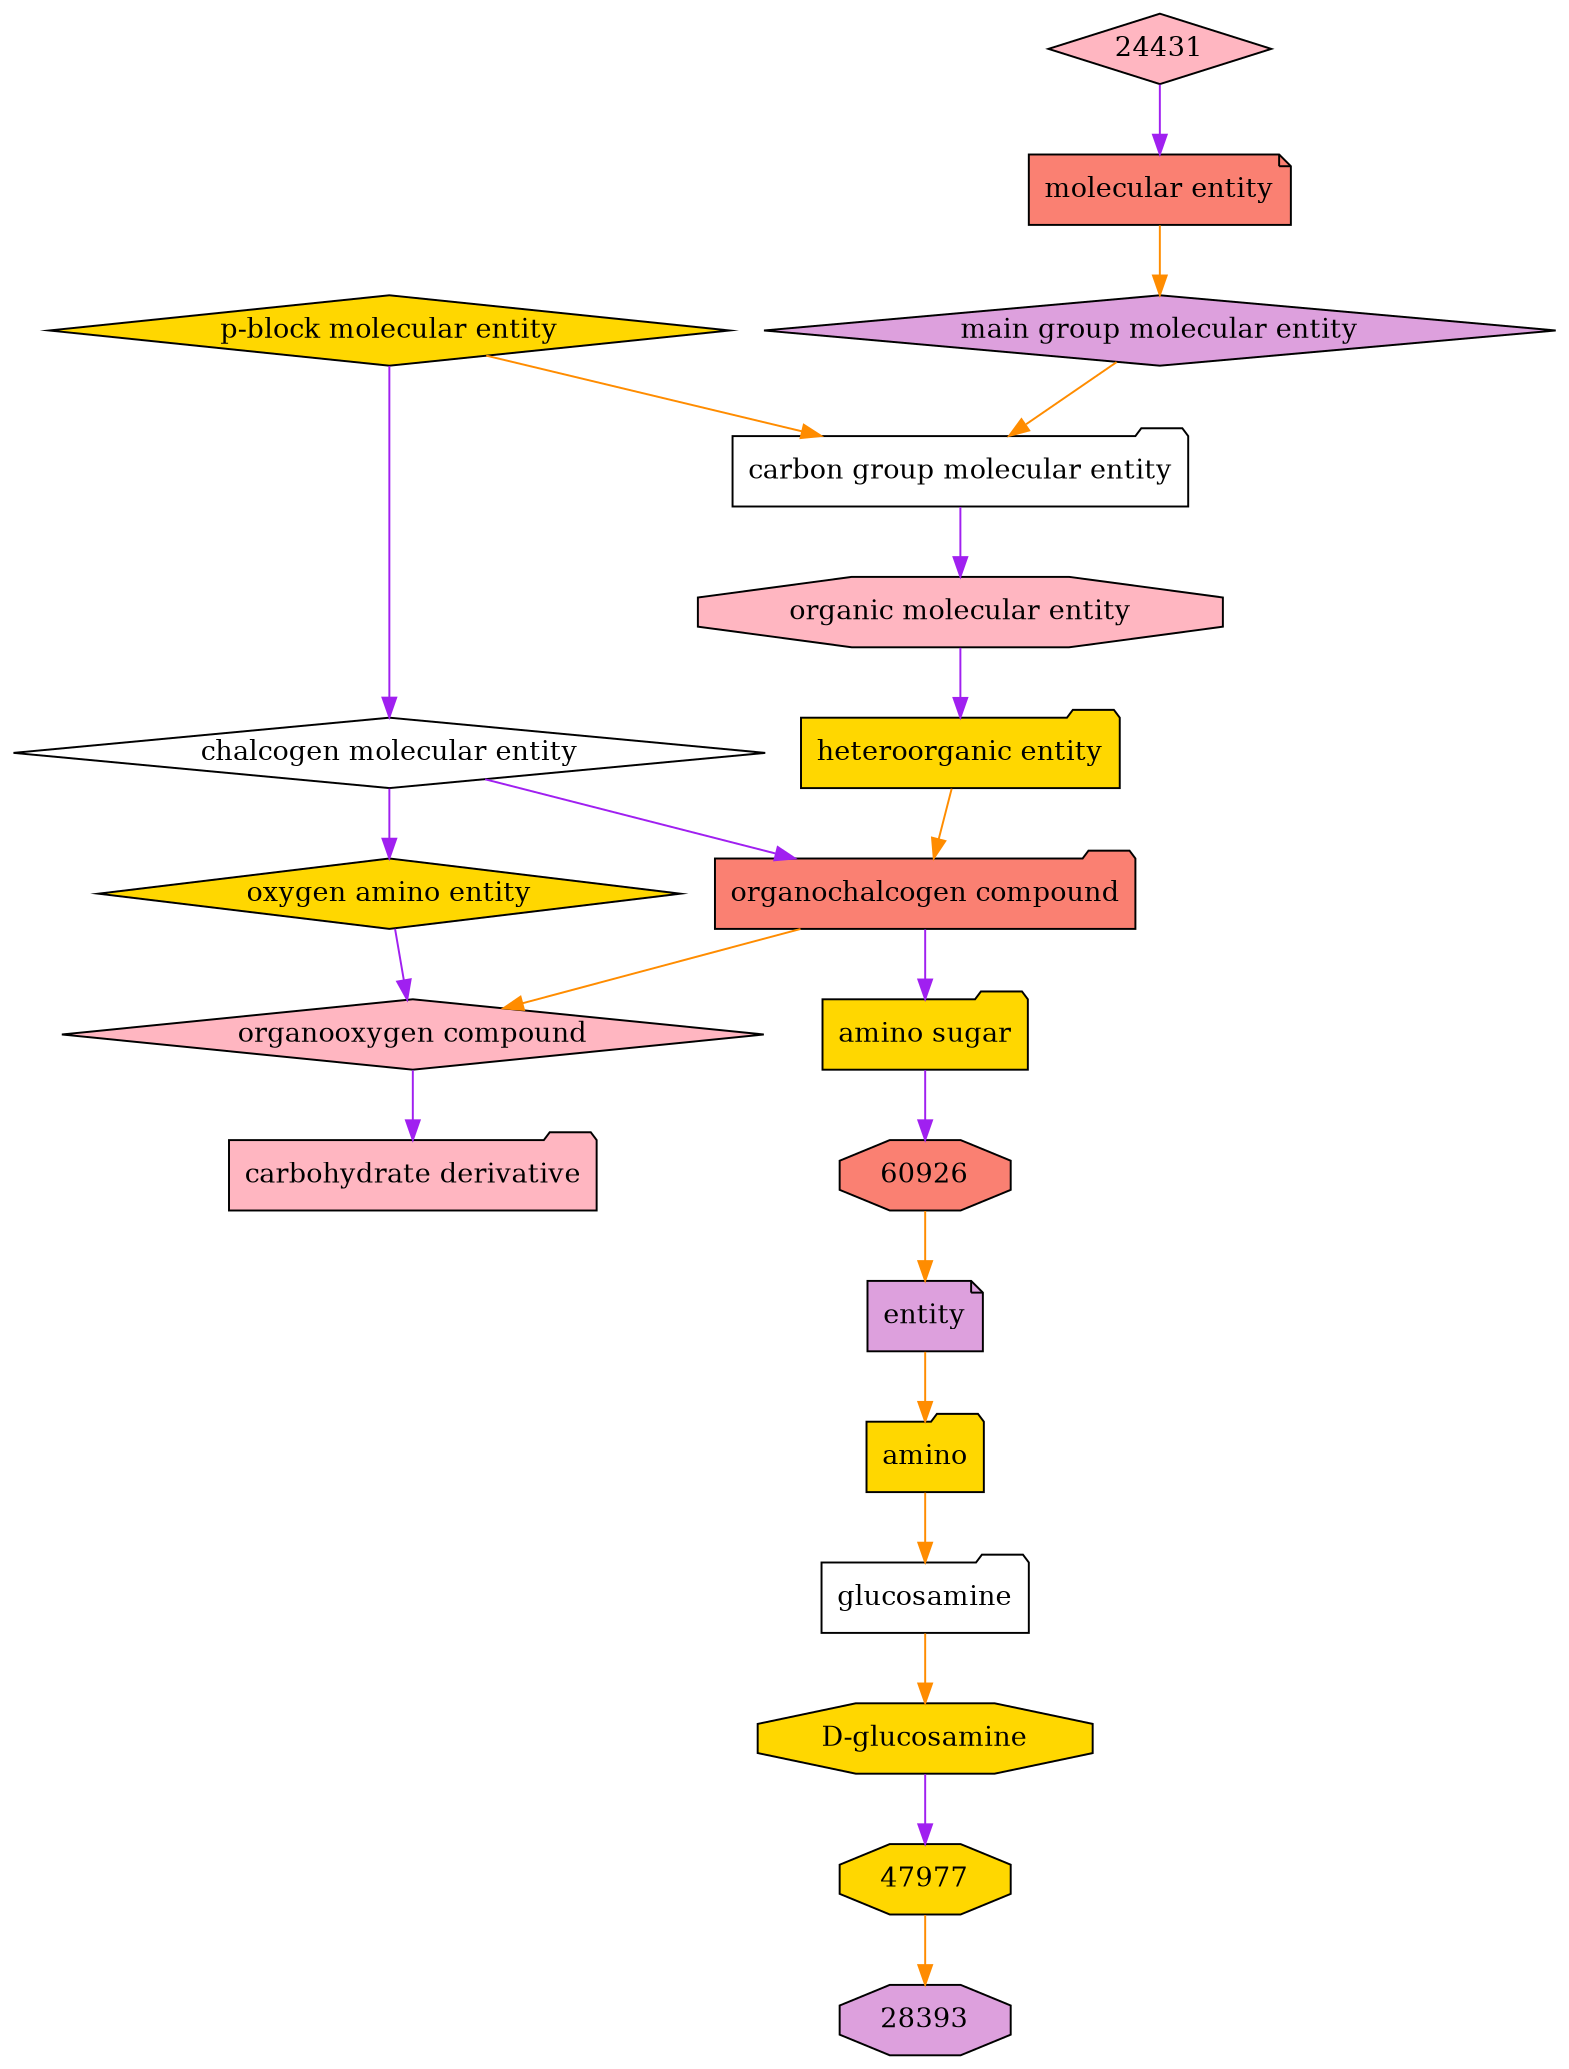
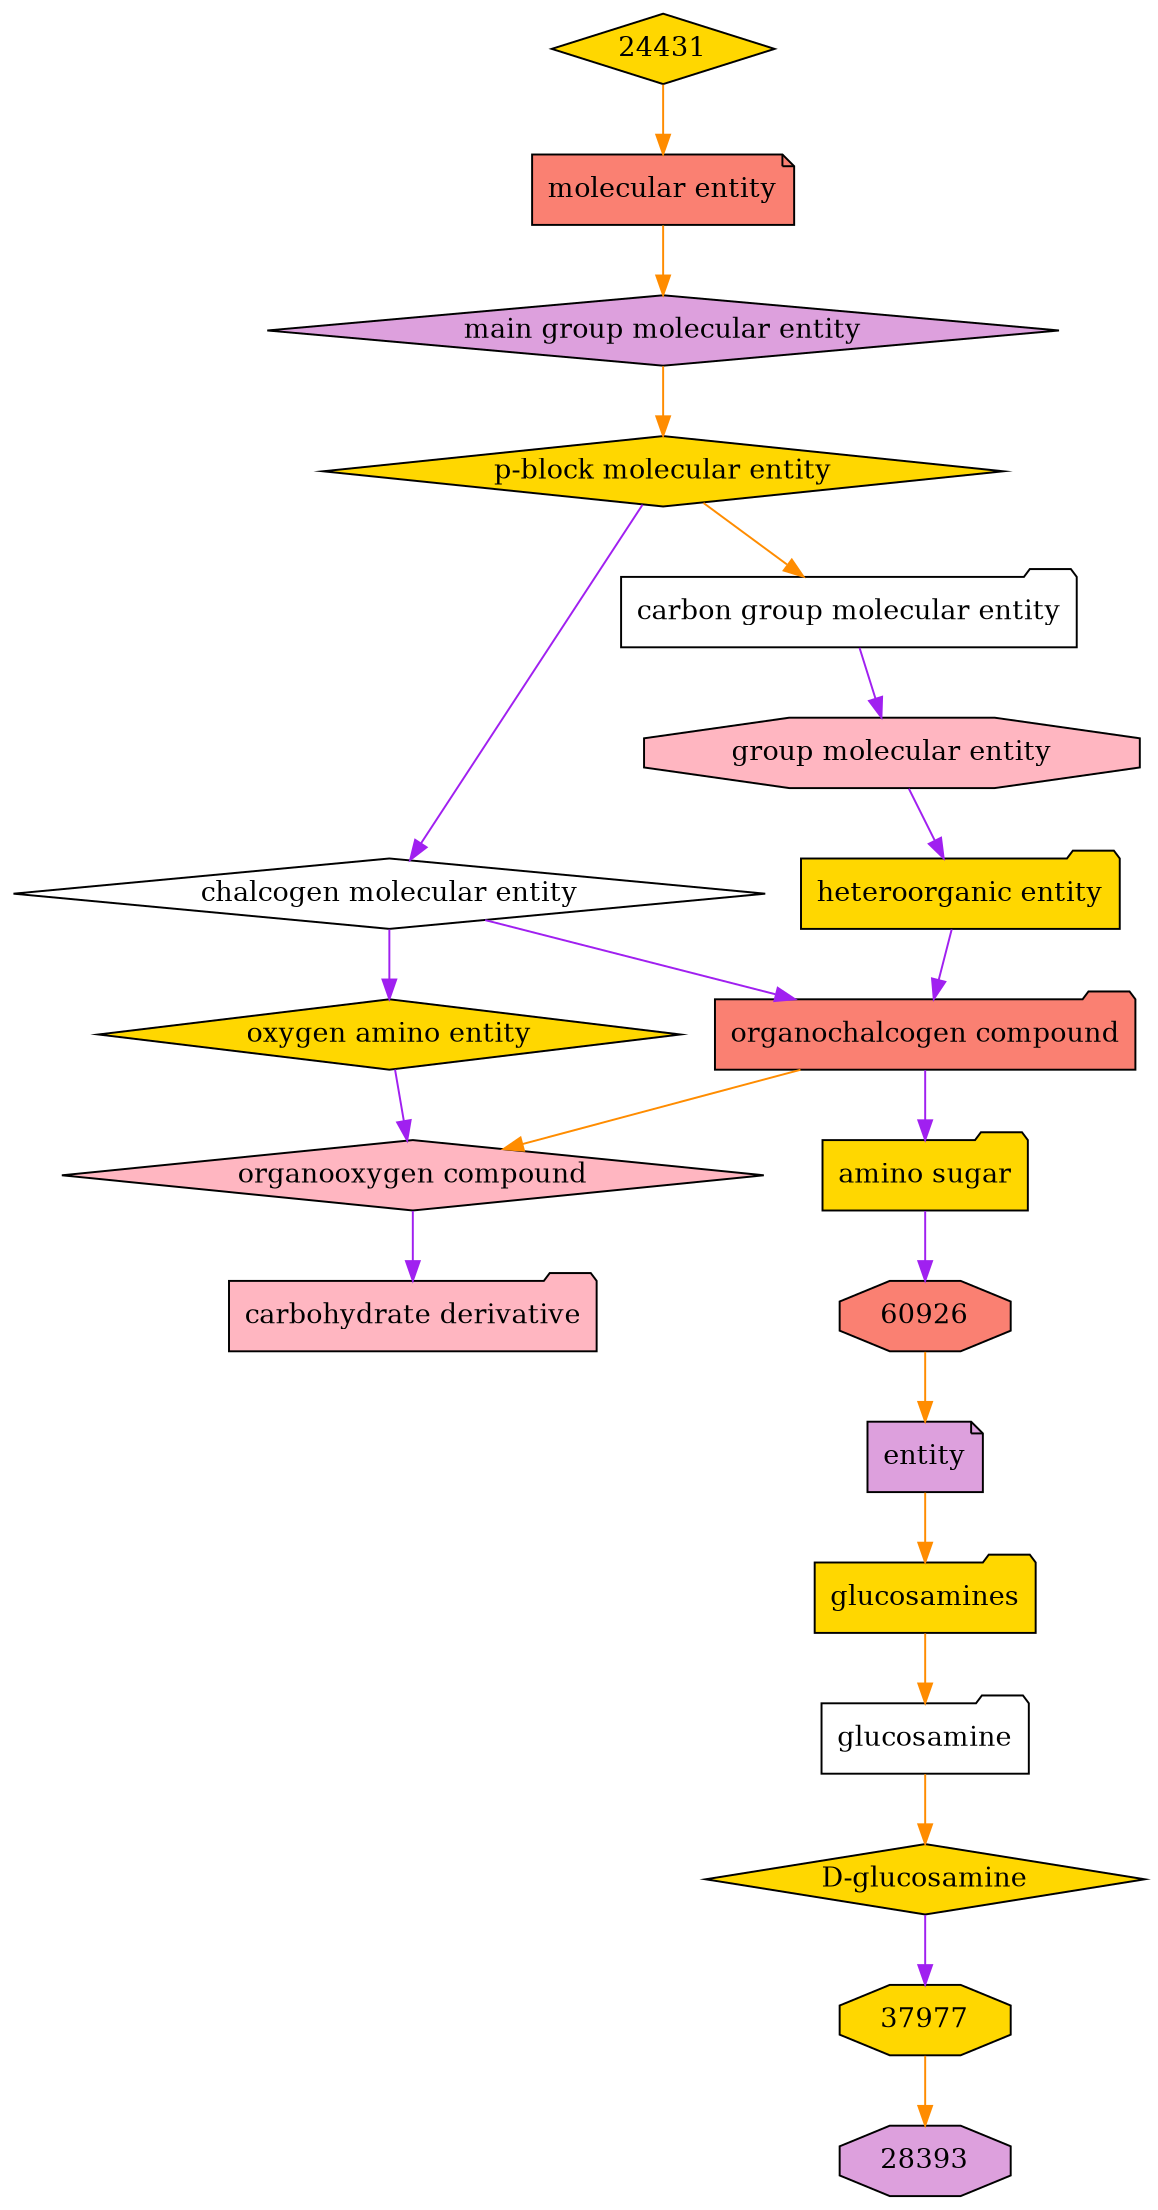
node "24431": fillcolor lightpink -> gold
edge "24431" -> "molecular entity": color purple -> darkorange
edge "main group molecular entity" -> "carbon group molecular entity": now "main group molecular entity" -> "p-block molecular entity"
node "organic molecular entity": label "organic molecular entity" -> "group molecular entity"
edge "heteroorganic entity" -> "organochalcogen compound": color darkorange -> purple
node "amino": label "amino" -> "glucosamines"
node "D-glucosamine": shape octagon -> diamond
node "47977": label "47977" -> "37977"
